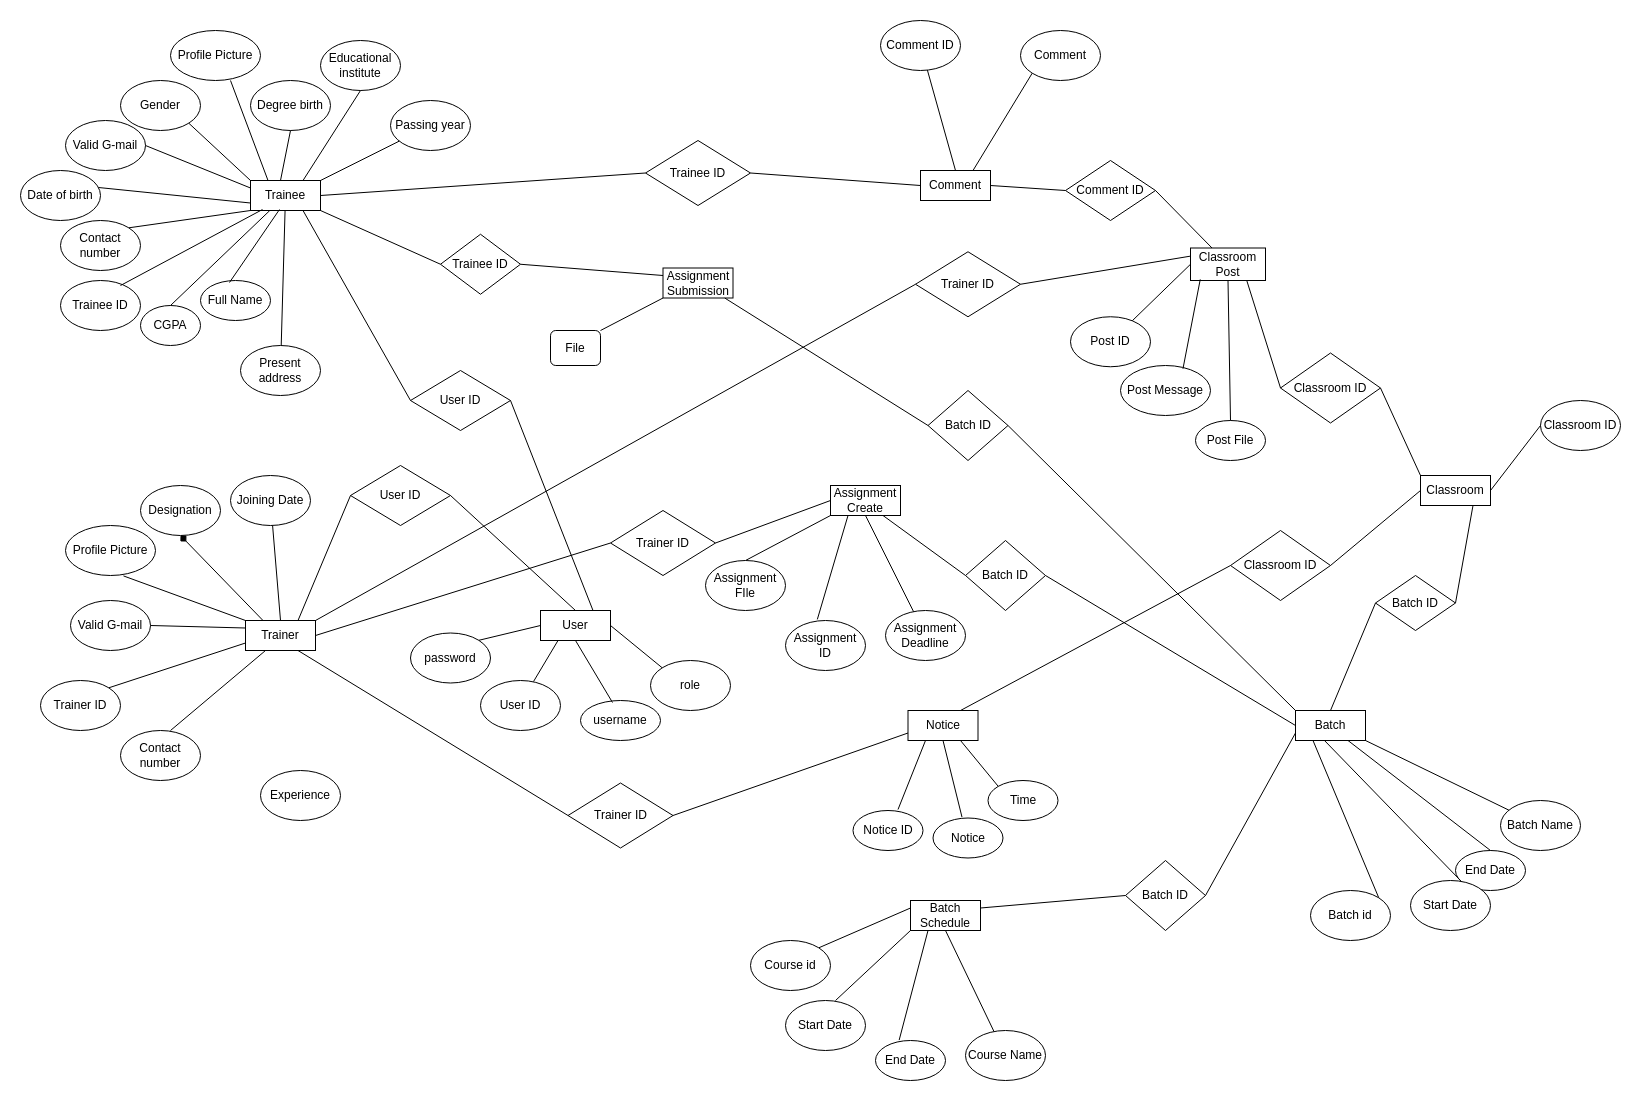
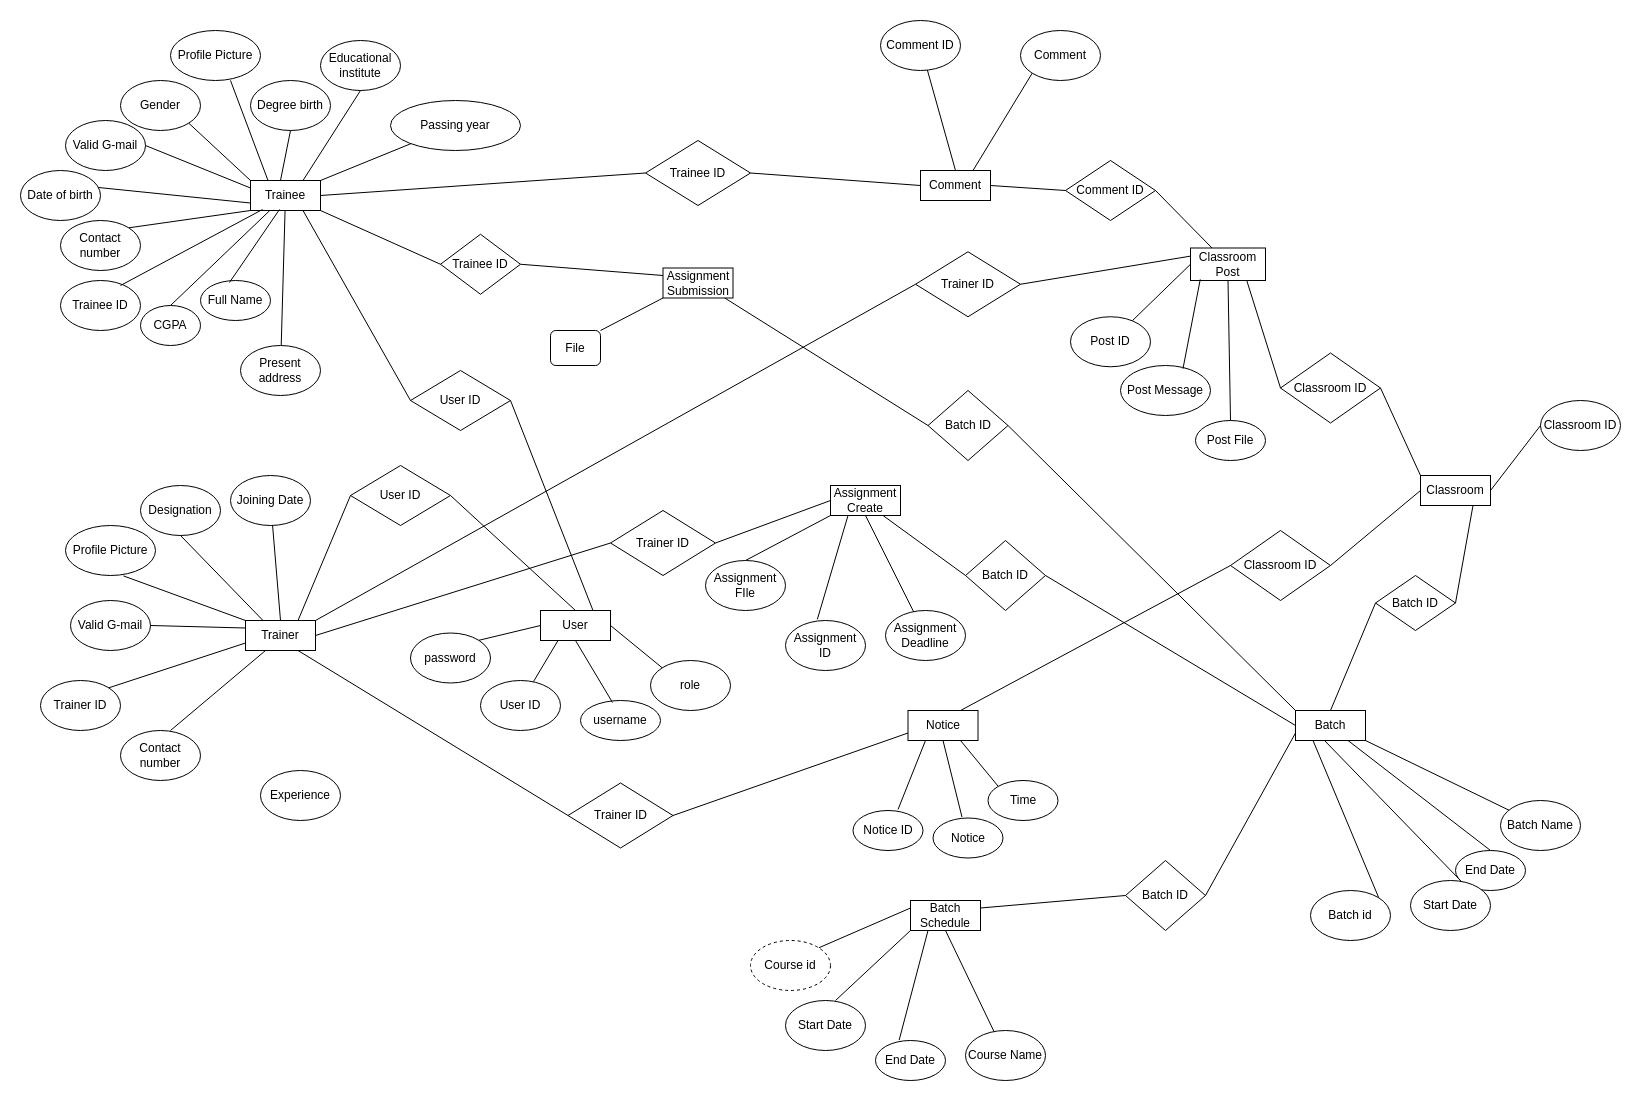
node "Passing year": size 80x50 -> 130x50
edge "Trainer" -> "Designation": arrowhead diamond -> none
node "Course id": style solid -> dashed
